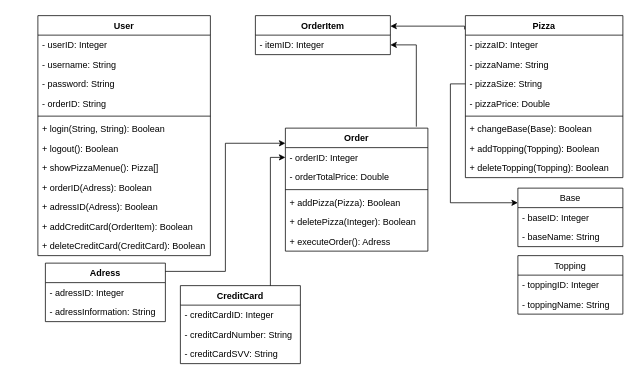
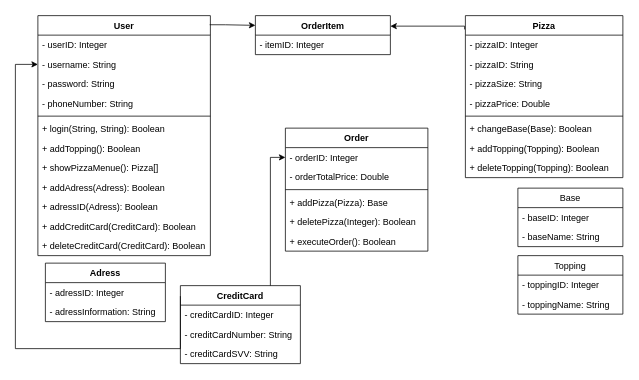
edge "User" -> "OrderItem": added
node "- pizzaName: String": label "- pizzaName: String" -> "- pizzaID: String"
edge "Order" -> "- itemID: Integer": removed
node "- orderID: String": label "- orderID: String" -> "- phoneNumber: String"
node "+ logout(): Boolean": label "+ logout(): Boolean" -> "+ addTopping(): Boolean"
edge "- pizzaSize: String" -> "Base": removed
node "+ orderID(Adress): Boolean": label "+ orderID(Adress): Boolean" -> "+ addAdress(Adress): Boolean"
node "+ addPizza(Pizza): Boolean": label "+ addPizza(Pizza): Boolean" -> "+ addPizza(Pizza): Base"
edge "Adress" -> "Order": removed
node "+ addCreditCard(OrderItem): Boolean": label "+ addCreditCard(OrderItem): Boolean" -> "+ addCreditCard(CreditCard): Boolean"
node "+ executeOrder(): Adress": label "+ executeOrder(): Adress" -> "+ executeOrder(): Boolean"
edge "CreditCard" -> "- username: String": added
